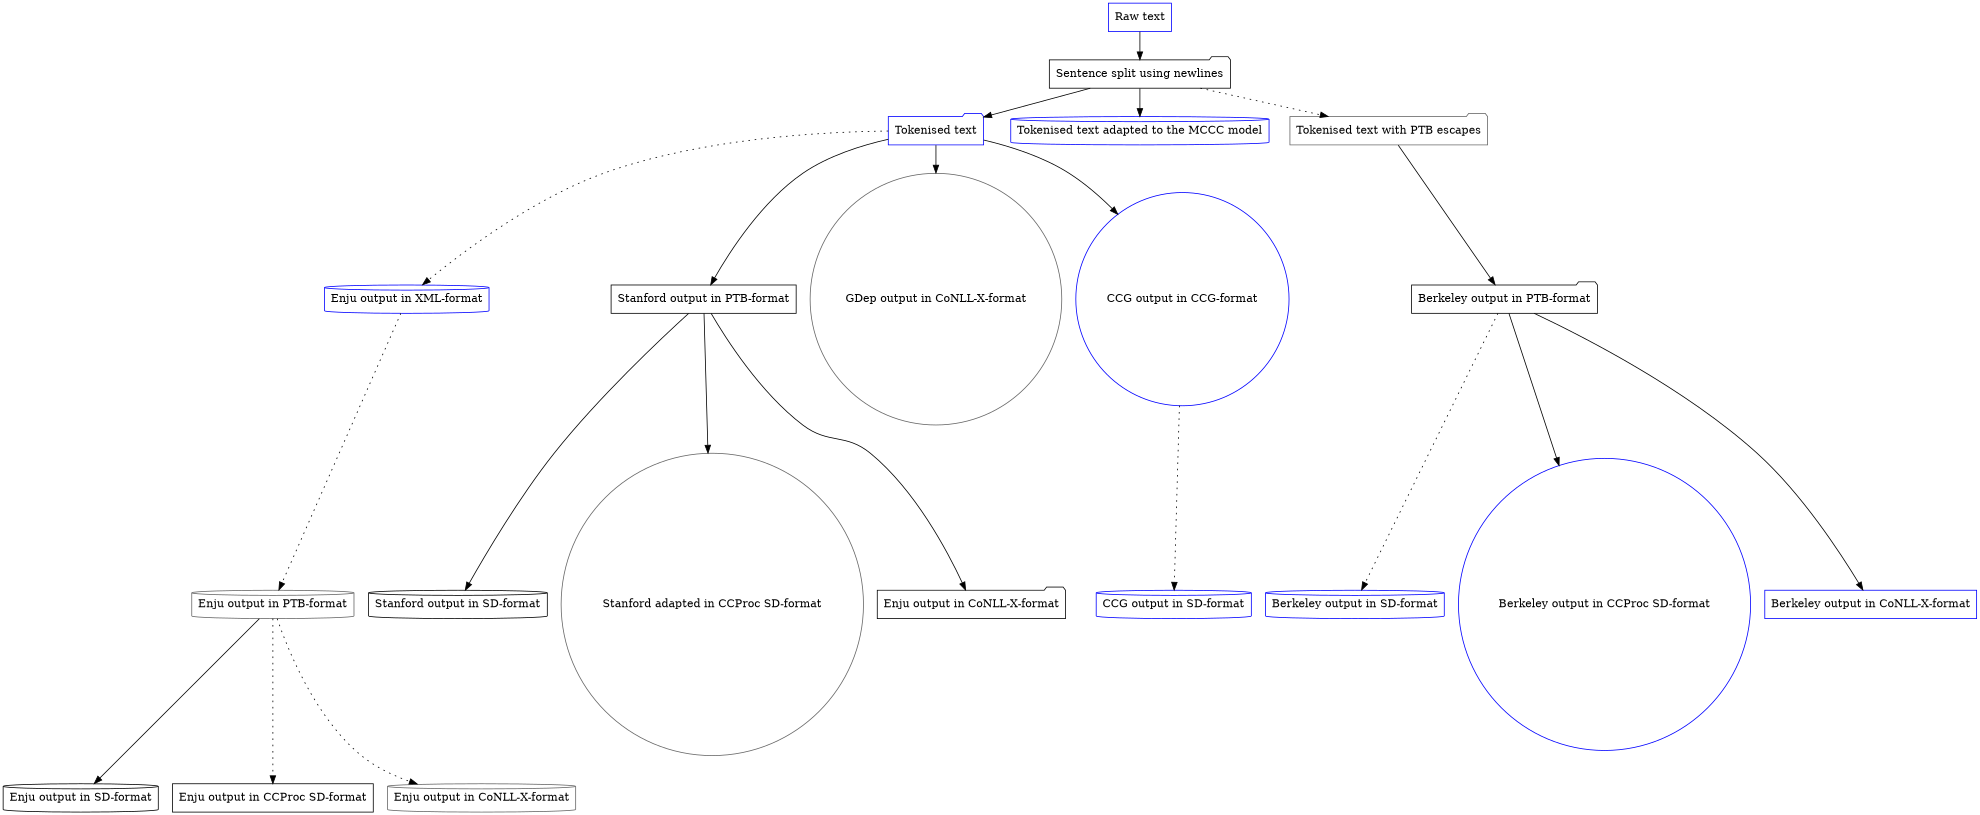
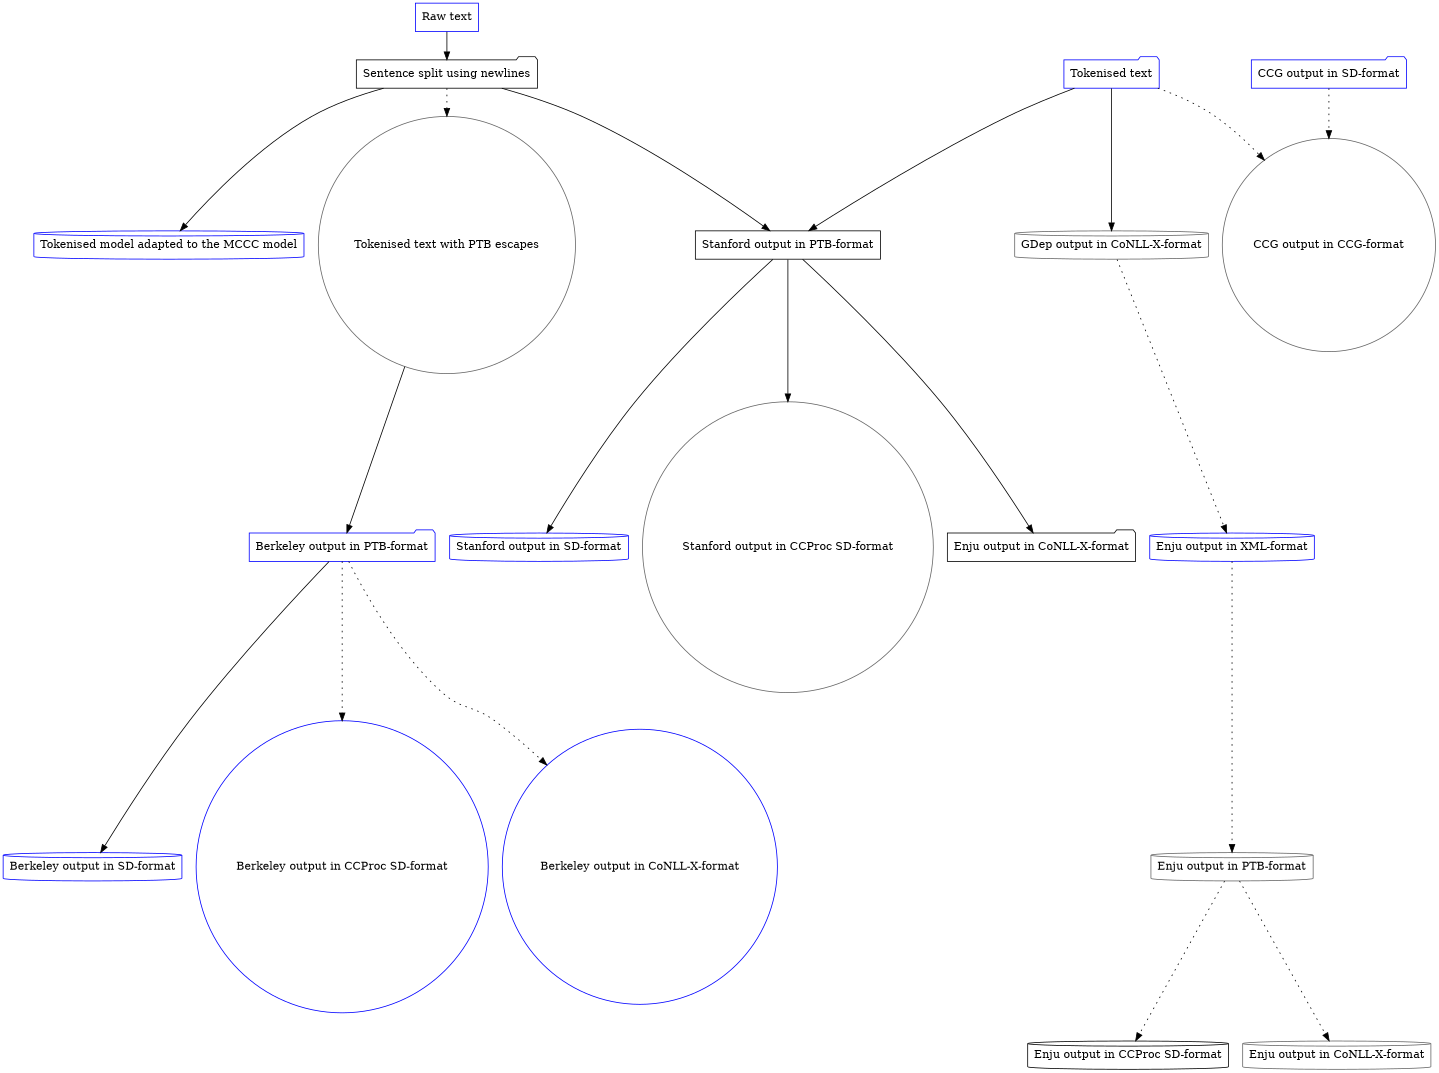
edge "Sentence split using newlines" -> "Tokenised text": now "Sentence split using newlines" -> "Stanford output in PTB-format"
node "Tokenised text adapted to the MCCC model": label "Tokenised text adapted to the MCCC model" -> "Tokenised model adapted to the MCCC model"
node "Tokenised text with PTB escapes": shape folder -> circle
edge "Tokenised text" -> "Enju output in XML-format": now "GDep output in CoNLL-X-format" -> "Enju output in XML-format"
edge "Tokenised text" -> "CCG output in CCG-format": style solid -> dotted
node "GDep output in CoNLL-X-format": shape circle -> cylinder
node "CCG output in CCG-format": color blue -> gray40
node "Berkeley output in PTB-format": color black -> blue
edge "Berkeley output in PTB-format" -> "Berkeley output in CCProc SD-format": style solid -> dotted
edge "Berkeley output in PTB-format" -> "Berkeley output in CoNLL-X-format": style solid -> dotted
edge "Berkeley output in PTB-format" -> "Berkeley output in SD-format": style dotted -> solid
edge "CCG output in CCG-format" -> "CCG output in SD-format": reversed
node "Stanford output in SD-format": color black -> blue
node "Stanford adapted in CCProc SD-format": label "Stanford adapted in CCProc SD-format" -> "Stanford output in CCProc SD-format"
node "CCG output in SD-format": shape cylinder -> folder
node "Berkeley output in CoNLL-X-format": shape box -> circle
node "Enju output in SD-format": removed
node "Enju output in CCProc SD-format": shape box -> cylinder
